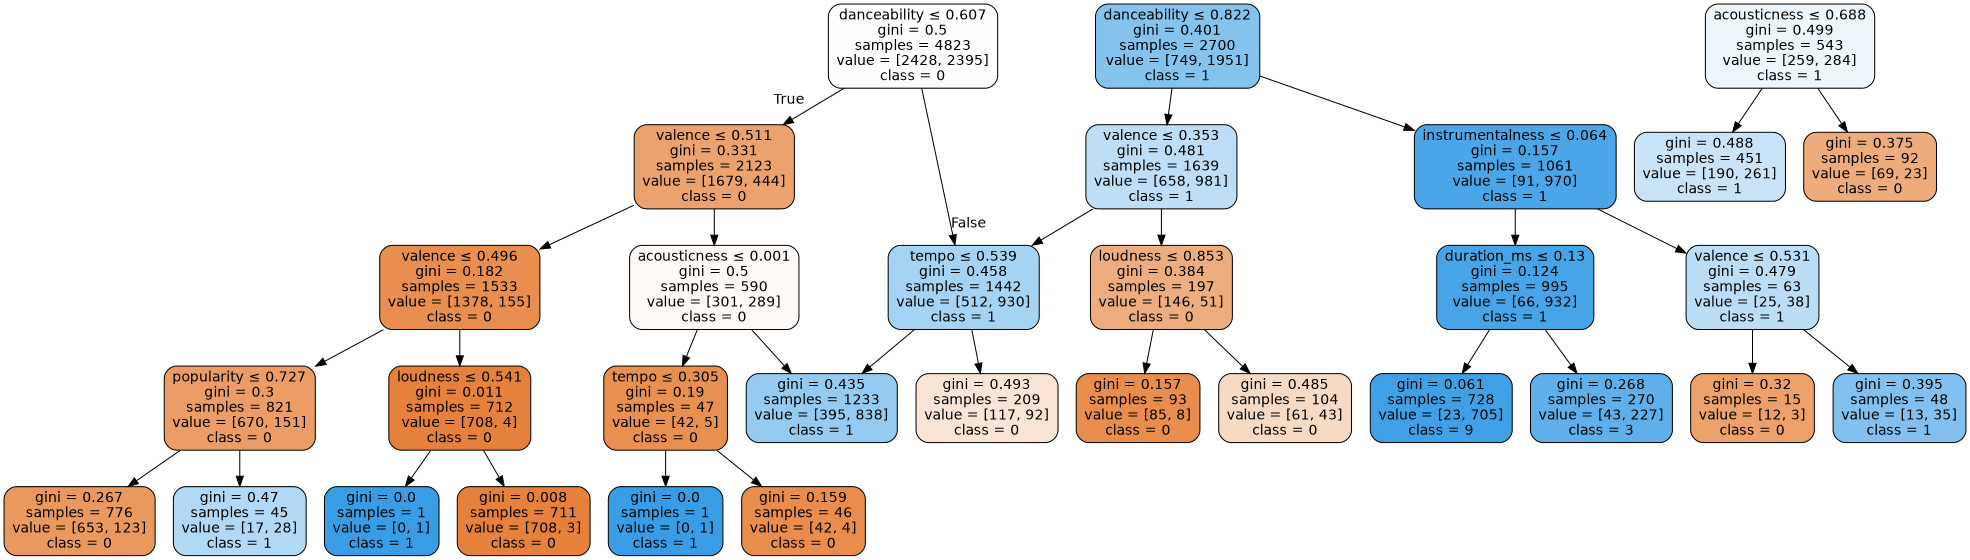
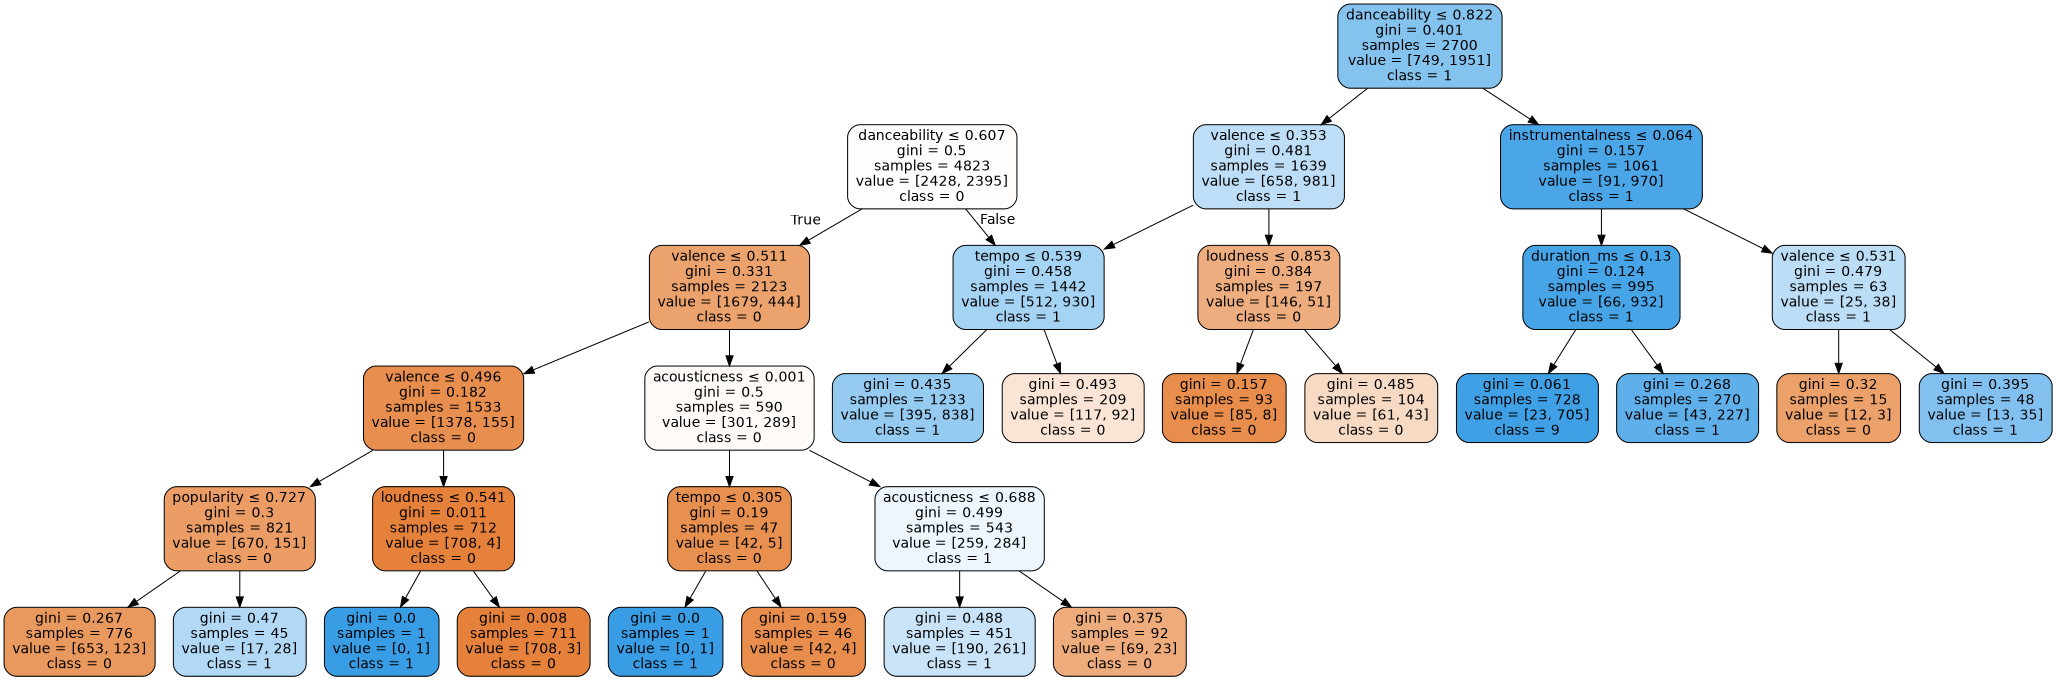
edge "acousticness ≤ 0.001" -> "gini = 0.435": now "acousticness ≤ 0.001" -> "acousticness ≤ 0.688"
node "gini = 0.268": text "class = 3" -> "class = 1"
